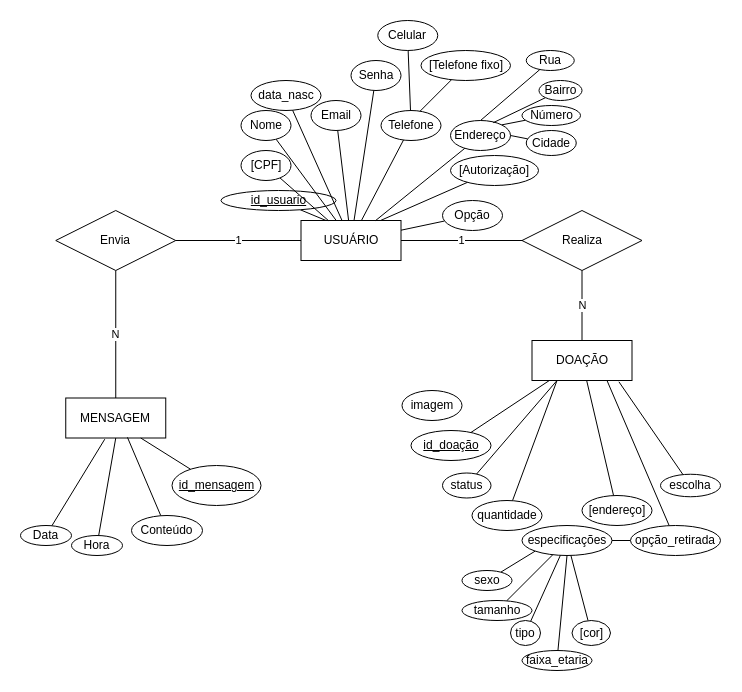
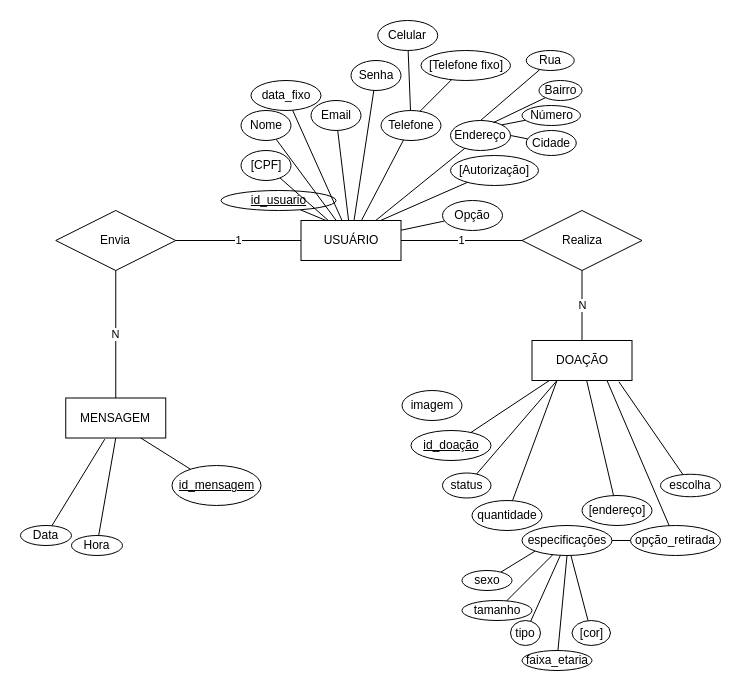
node "data_nasc": label "data_nasc" -> "data_fixo"
edge "MENSAGEM" -- "Conteúdo": removed
node "Conteúdo": removed
